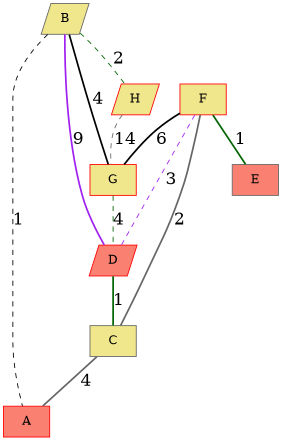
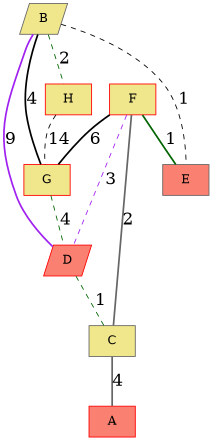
node "H": shape parallelogram -> box
edge "H" -- "G": color gray40 -> black
edge "B" -- "A": now "B" -- "E"
edge "D" -- "C": style bold -> dashed
